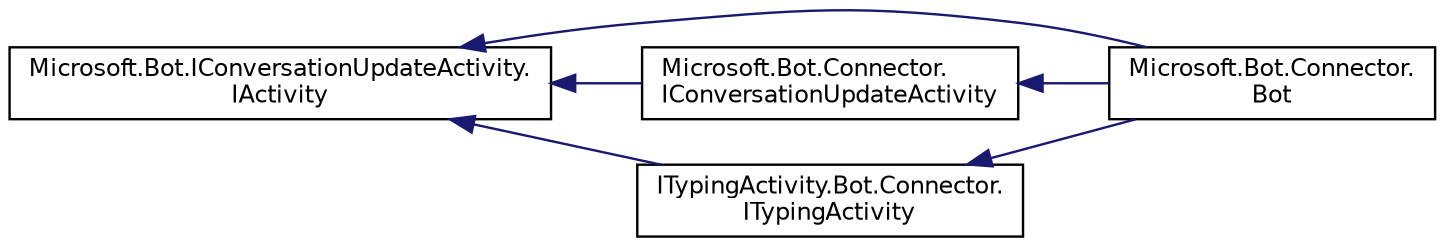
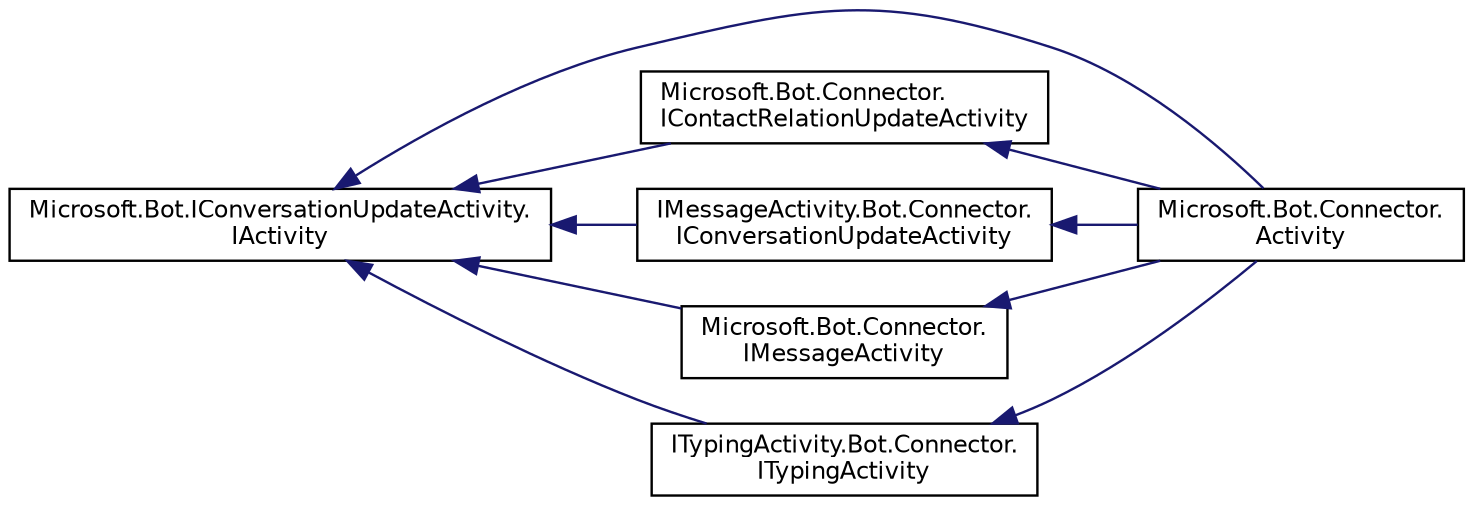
node "Microsoft.Bot.Connector. IConversationUpdateActivity": label "Microsoft.Bot.Connector. IConversationUpdateActivity" -> "IMessageActivity.Bot.Connector. IConversationUpdateActivity"
node "Microsoft.Bot.Connector. Bot": label "Microsoft.Bot.Connector. Bot" -> "Microsoft.Bot.Connector. Activity"
node "Microsoft.Bot.Connector. IContactRelationUpdateActivity": added
node "Microsoft.Bot.Connector. IMessageActivity": added
